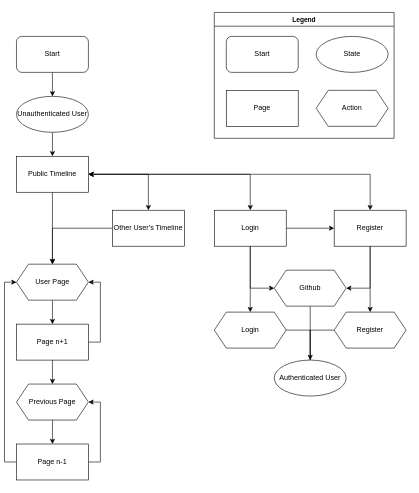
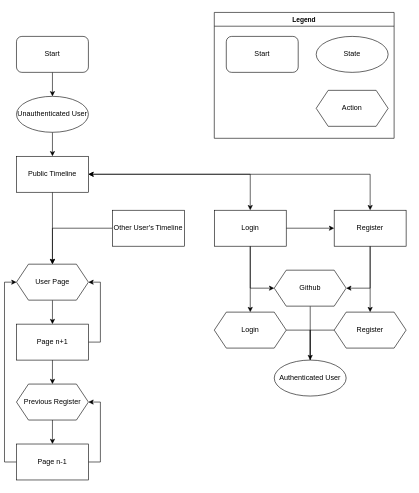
node "Page": removed
edge "Public Timeline" -- "Other User's Timeline": removed
node "Previous Page": label "Previous Page" -> "Previous Register"
